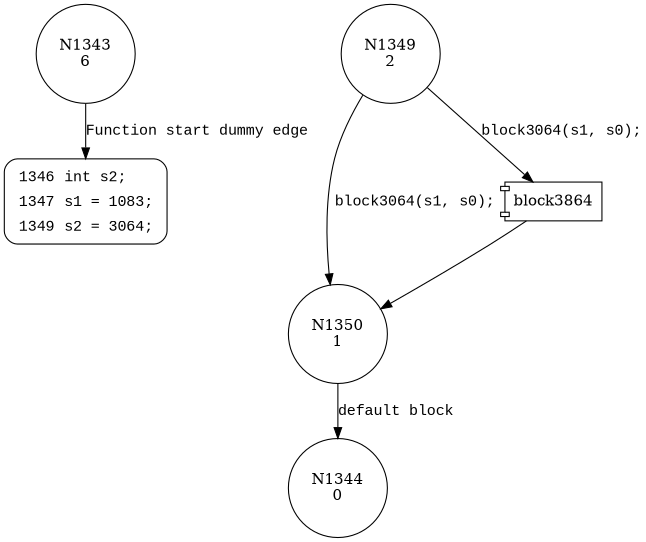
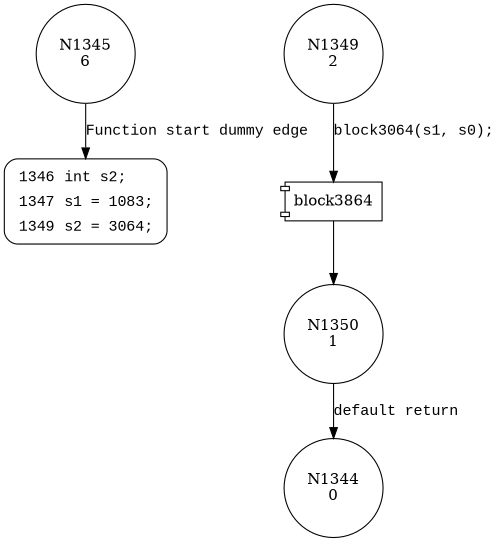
node "N1343 6": label "N1343 6" -> "N1345 6"
edge "N1349 2" -> "N1350 1": removed, label "block3064(s1, s0);"
edge "N1350 1" -> "N1344 0": label "default block" -> "default return"
